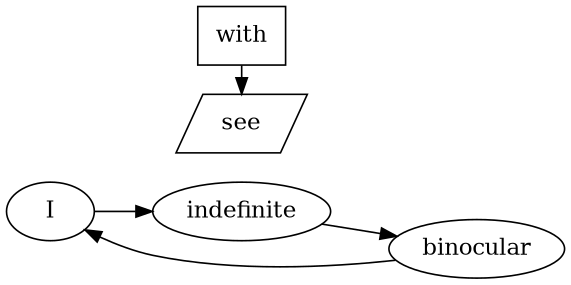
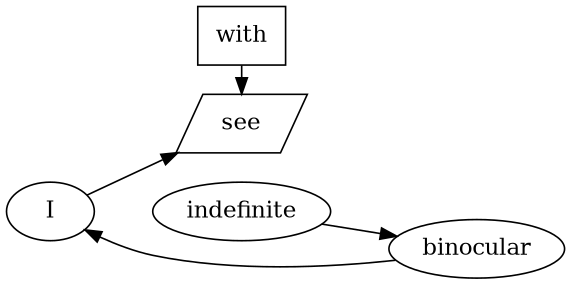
edge "I" -> "indefinite": now "I" -> "see"
